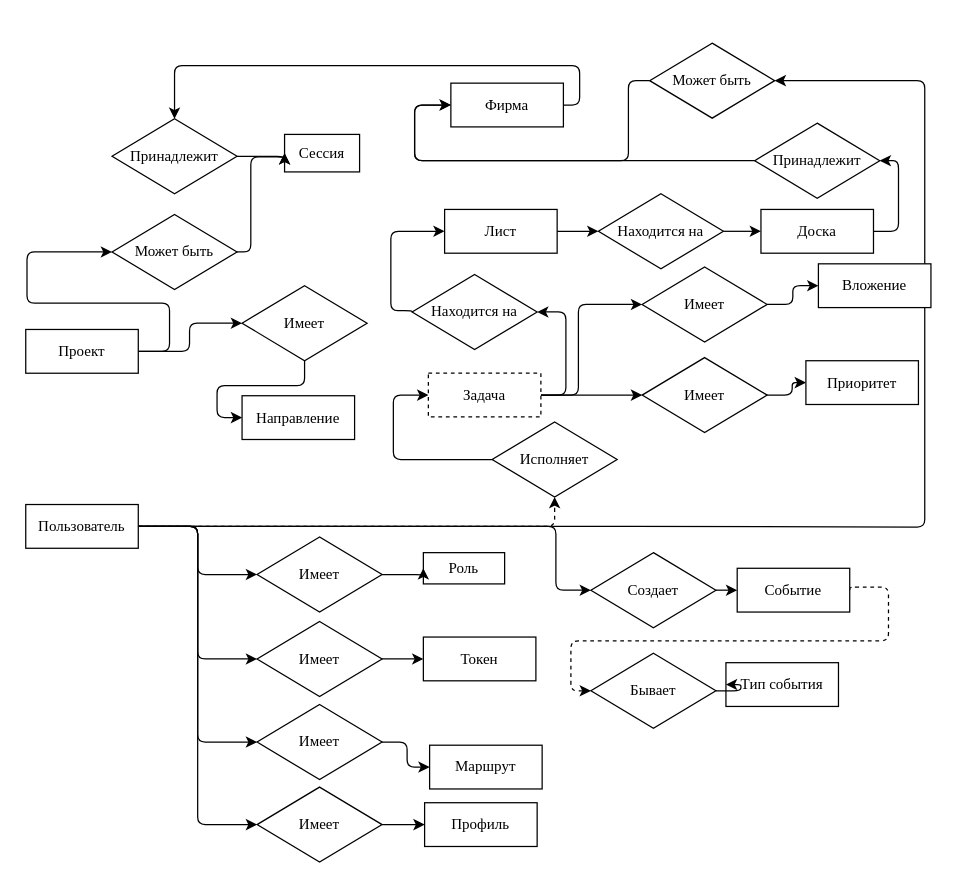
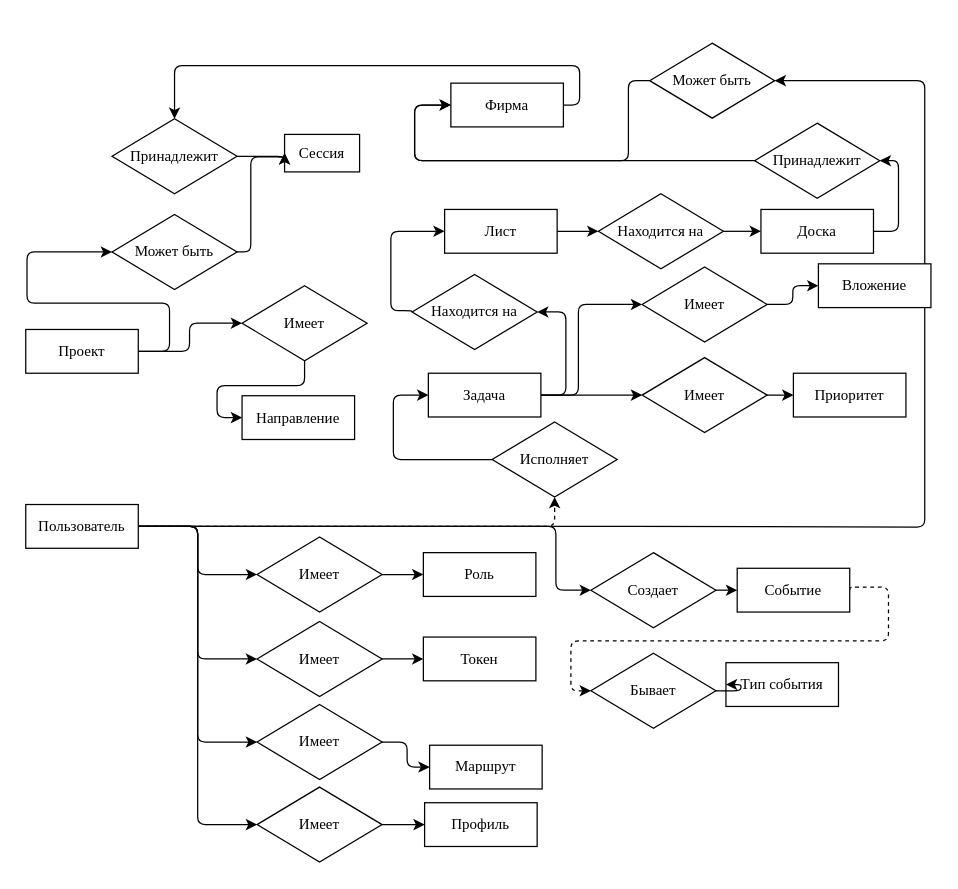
node "Приоритет": moved (862, 383) -> (849, 395)
node "Задача": style dashed -> solid
node "Роль": size 81x31 -> 113x44
